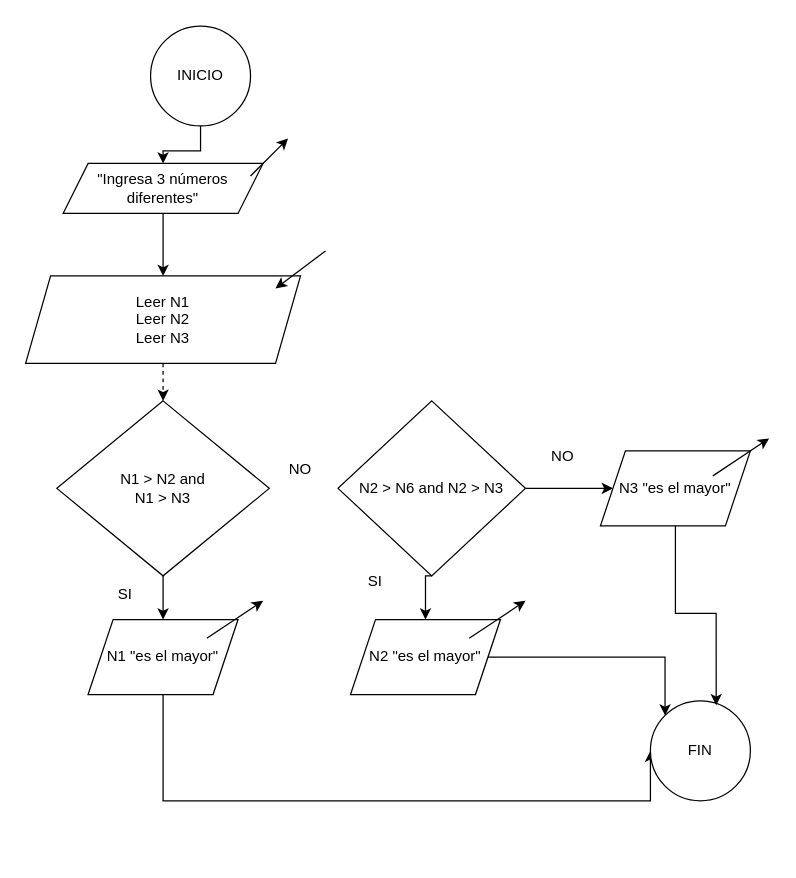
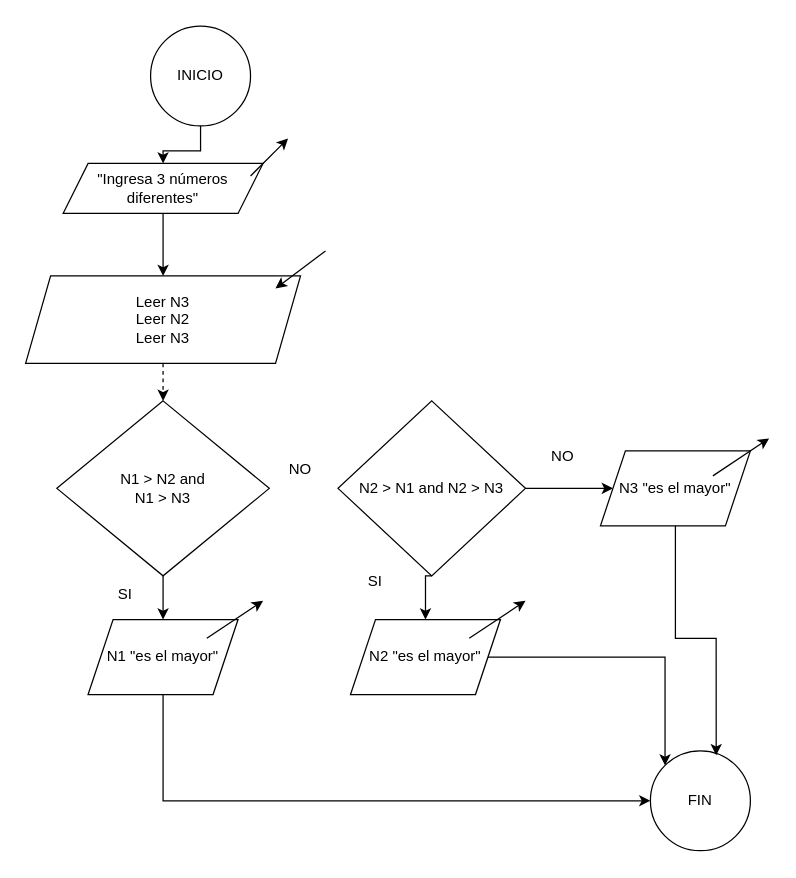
node "Leer N1 Leer N2 Leer N3": label "Leer N1 Leer N2 Leer N3" -> "Leer N3 Leer N2 Leer N3"
node "N2 > N6 and N2 > N3": label "N2 > N6 and N2 > N3" -> "N2 > N1 and N2 > N3"
node "FIN": moved (701, 751) -> (701, 801)
